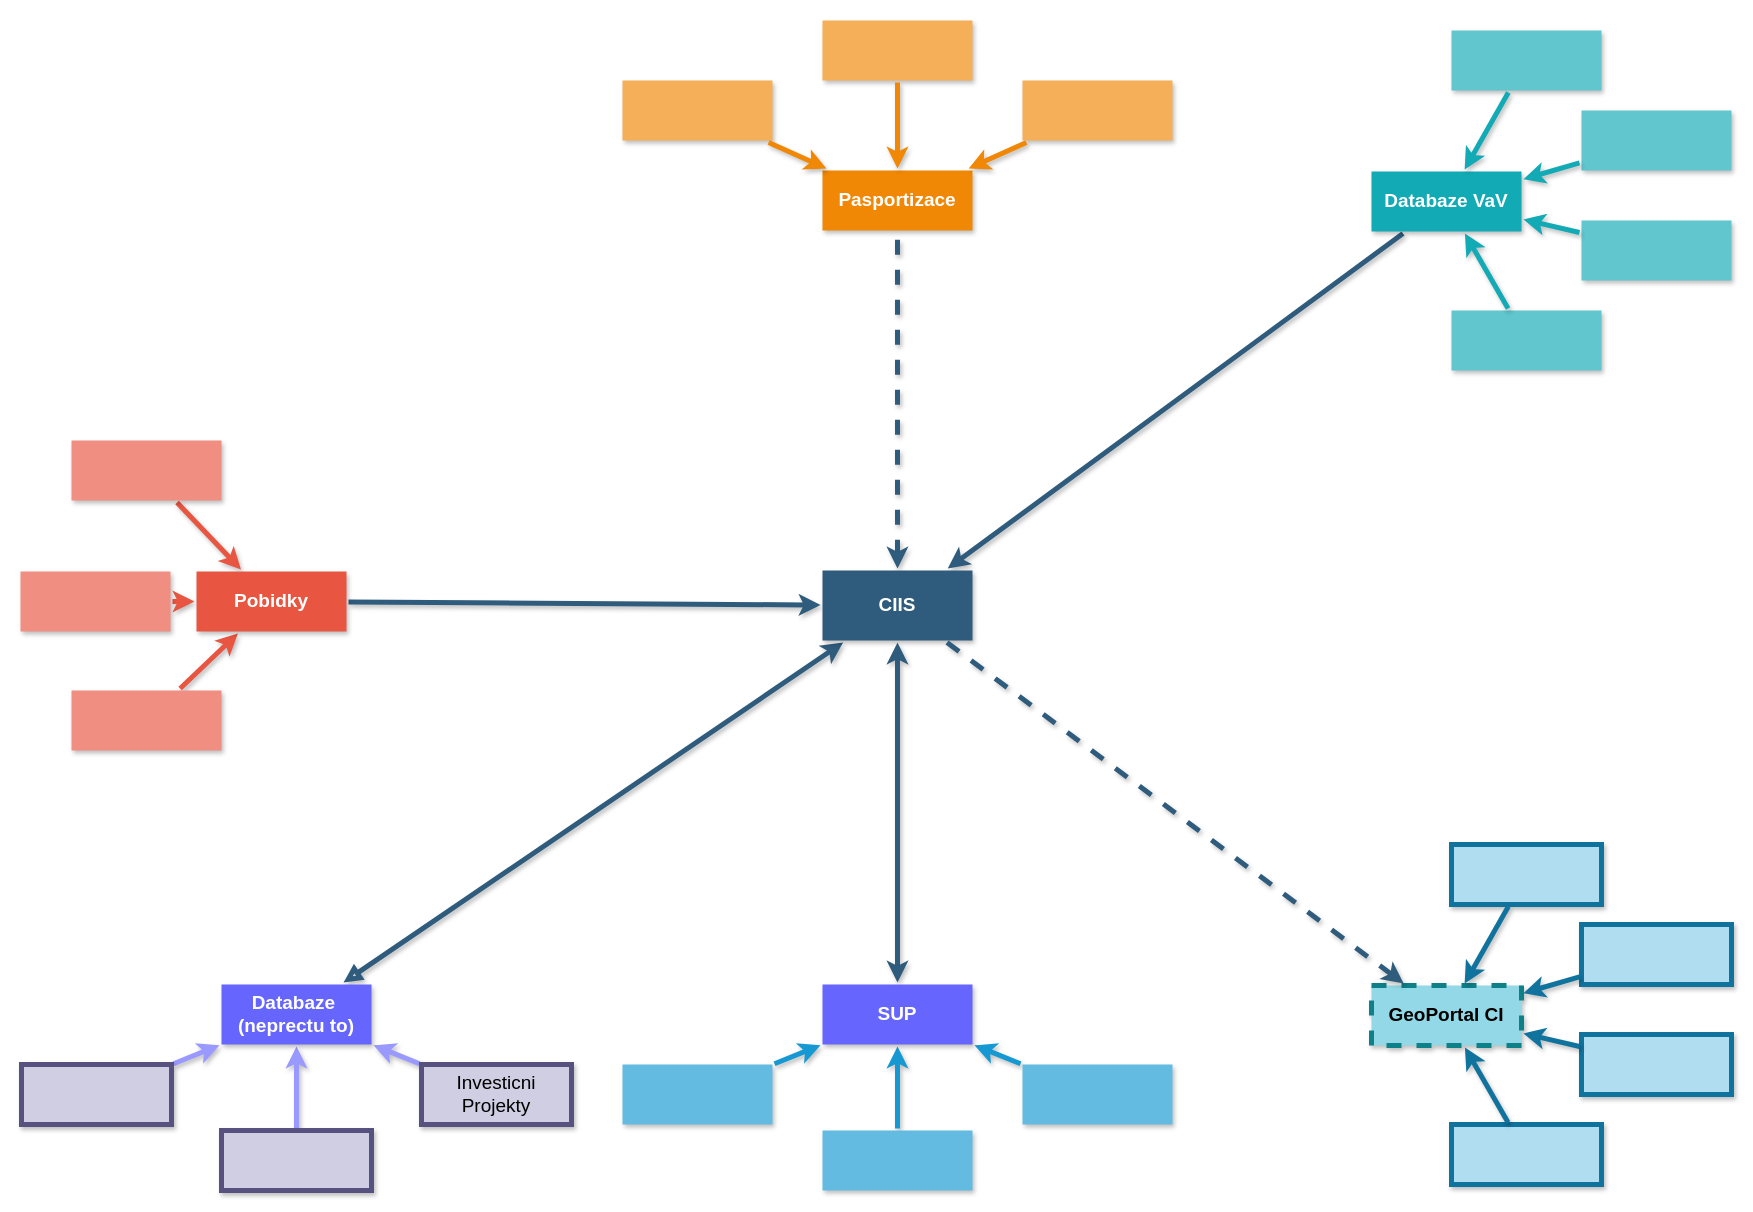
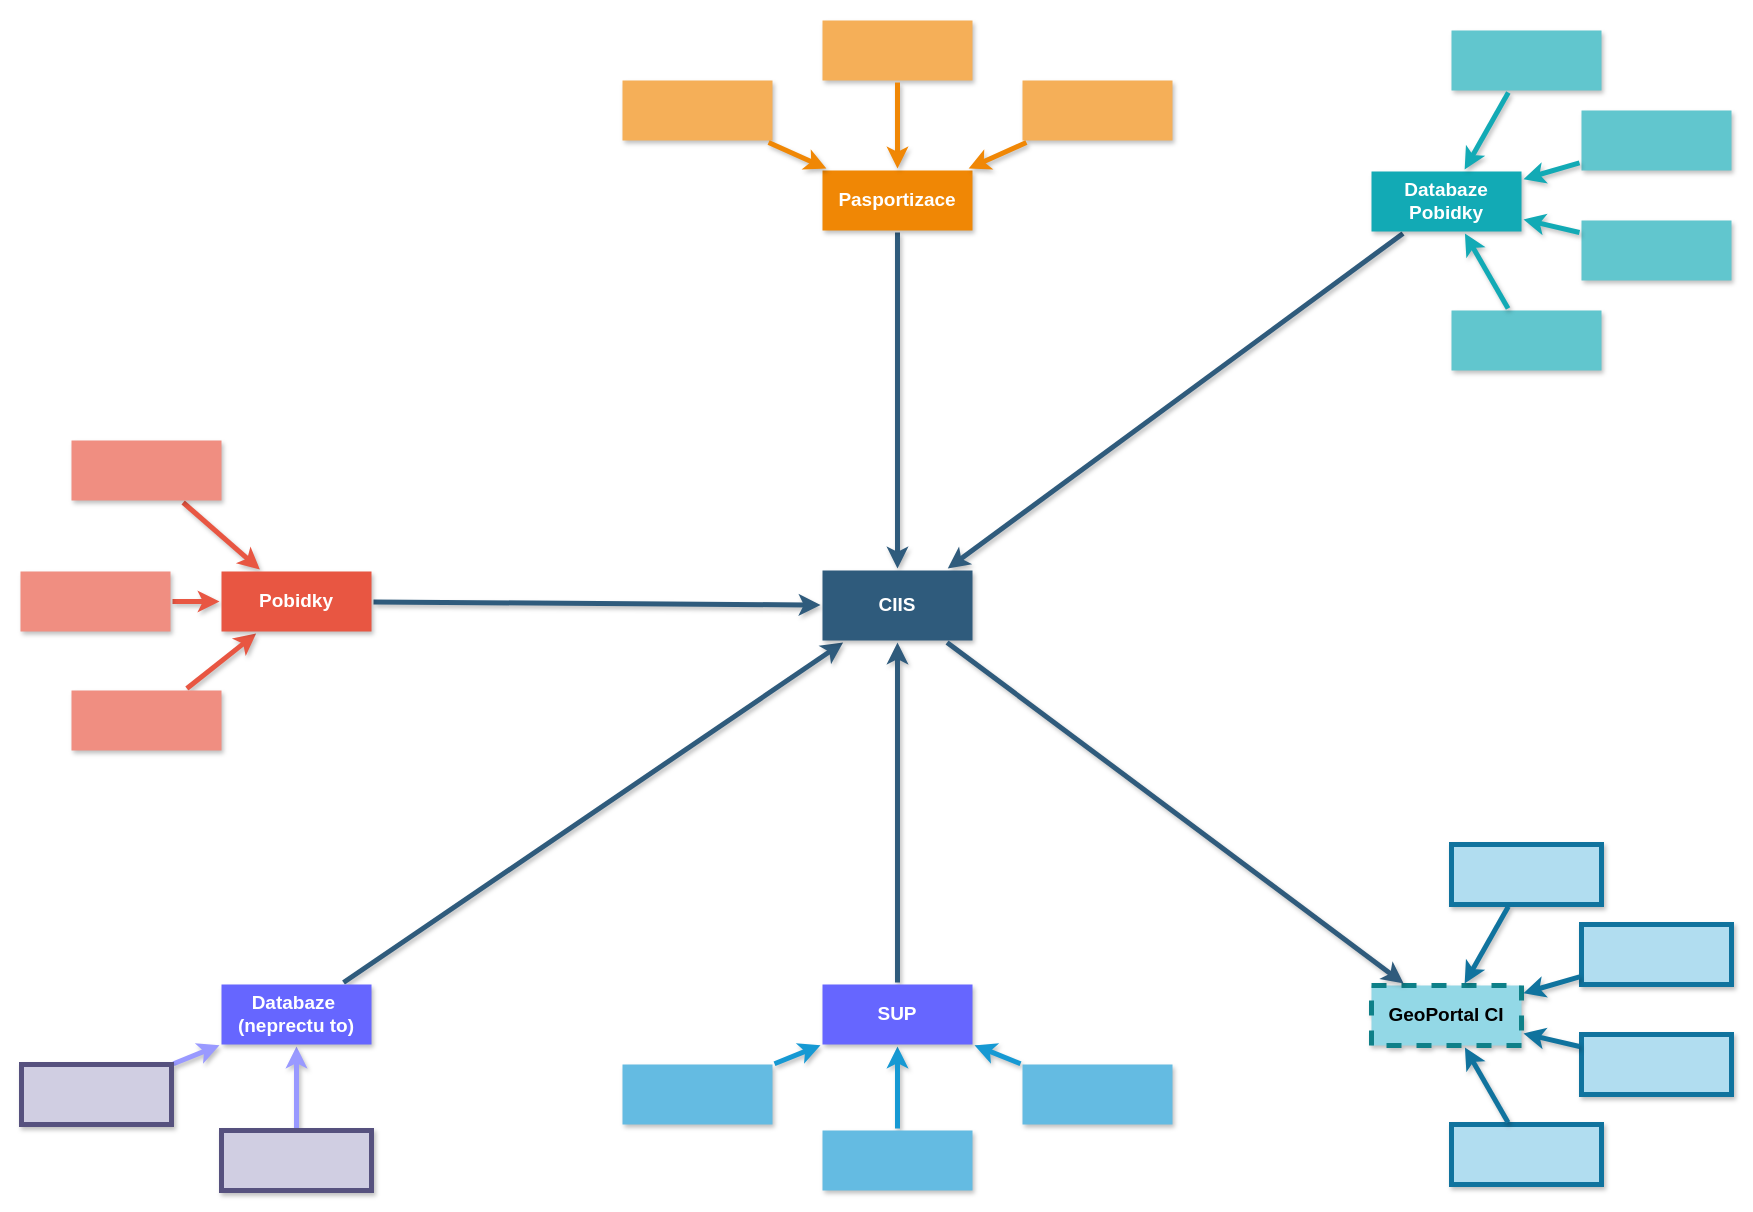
node "Databaze VaV": label "Databaze VaV" -> "Databaze Pobidky"
edge "Pasportizace" -> "CIIS": style dashed -> solid
node "Pobidky": moved (272, 602) -> (297, 602)
edge "CIIS" -> "GeoPortal CI": style dashed -> solid
edge "CIIS" -- "SUP": arrowhead classic -> none
edge "CIIS" -- "Databaze (neprectu to)": arrowhead block -> none
edge "Investicni Projekty" -> "Databaze (neprectu to)": removed
node "Investicni Projekty": removed
